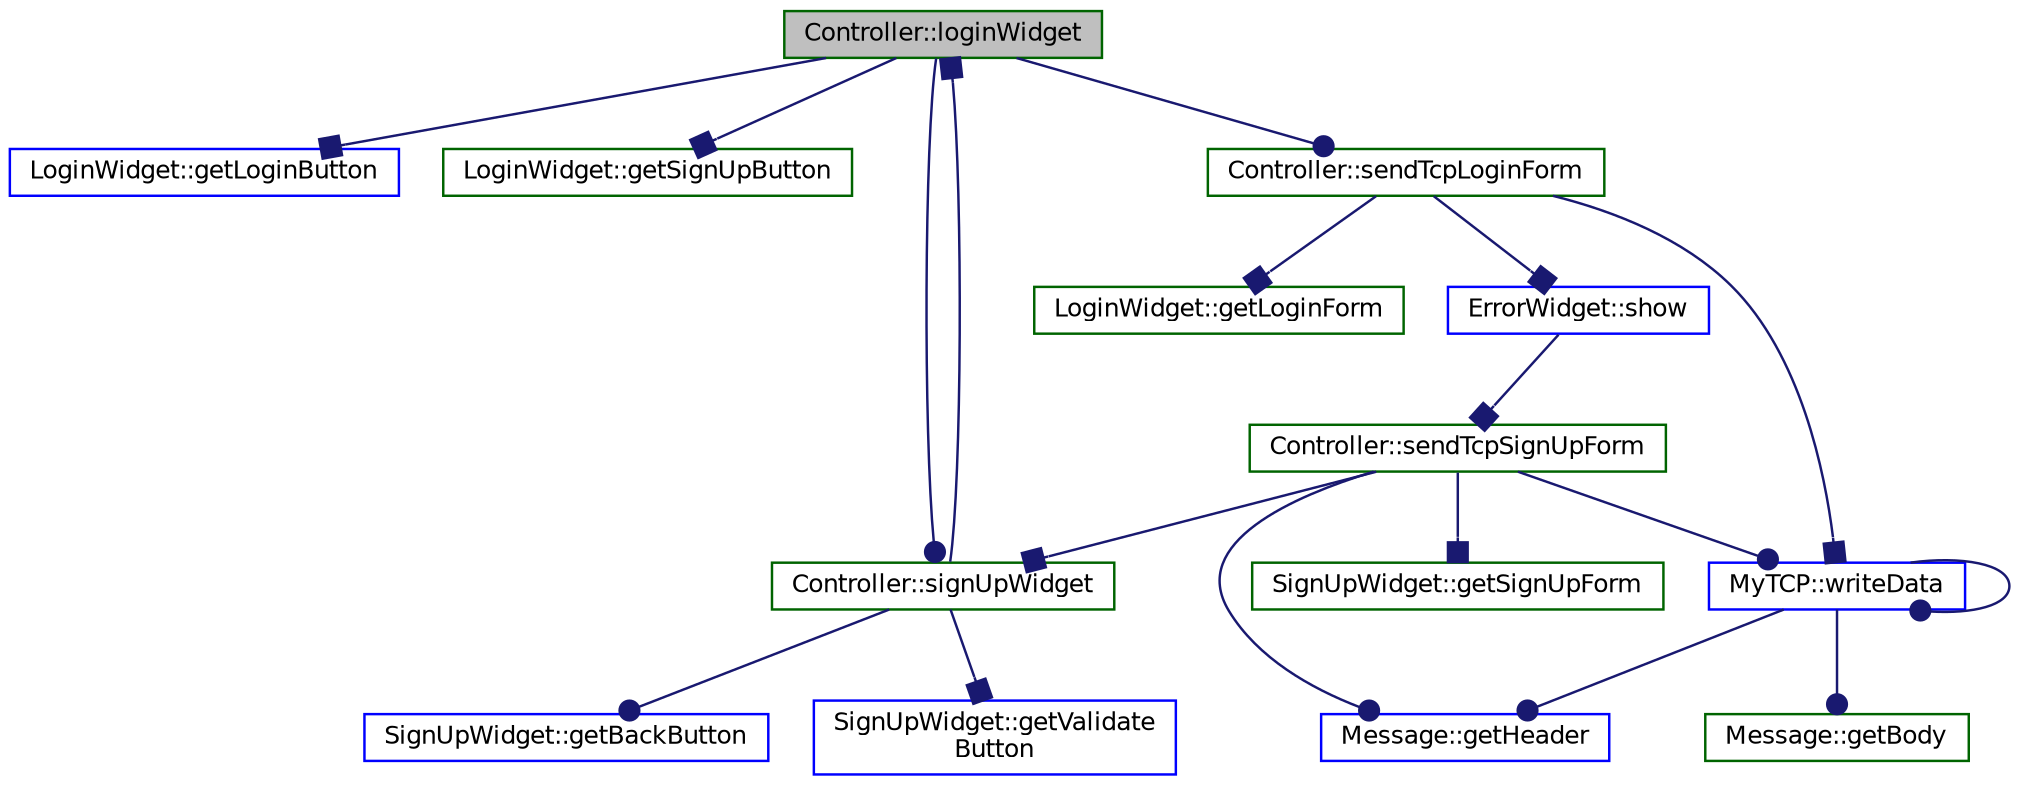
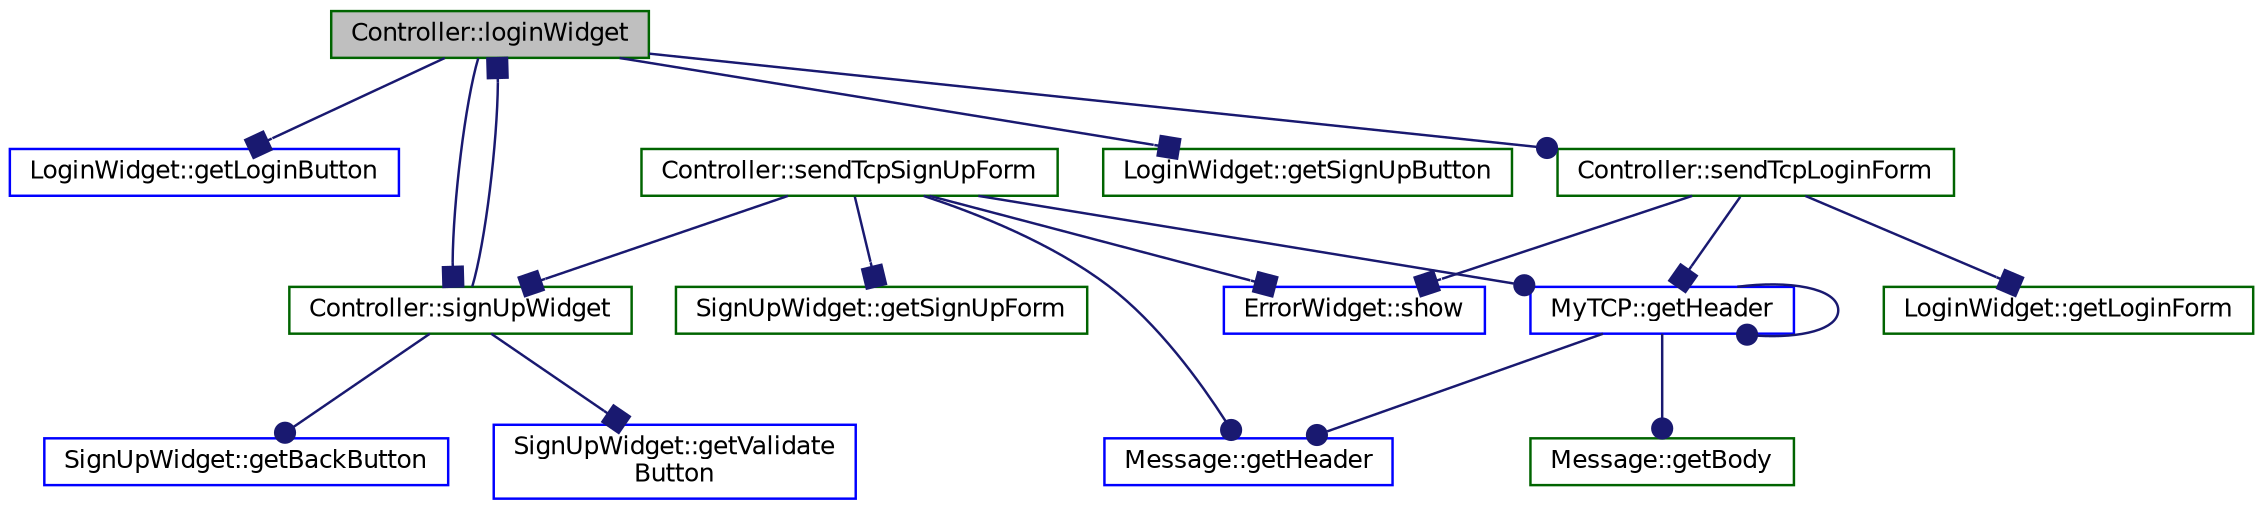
edge "Controller::loginWidget" -> "Controller::signUpWidget": arrowhead dot -> box
edge "ErrorWidget::show" -> "Controller::sendTcpSignUpForm": reversed
node "MyTCP::writeData": label "MyTCP::writeData" -> "MyTCP::getHeader"
